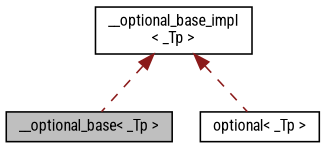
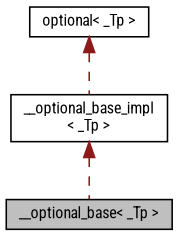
edge "optional< _Tp >" -> "__optional_base_impl < _Tp >": reversed
